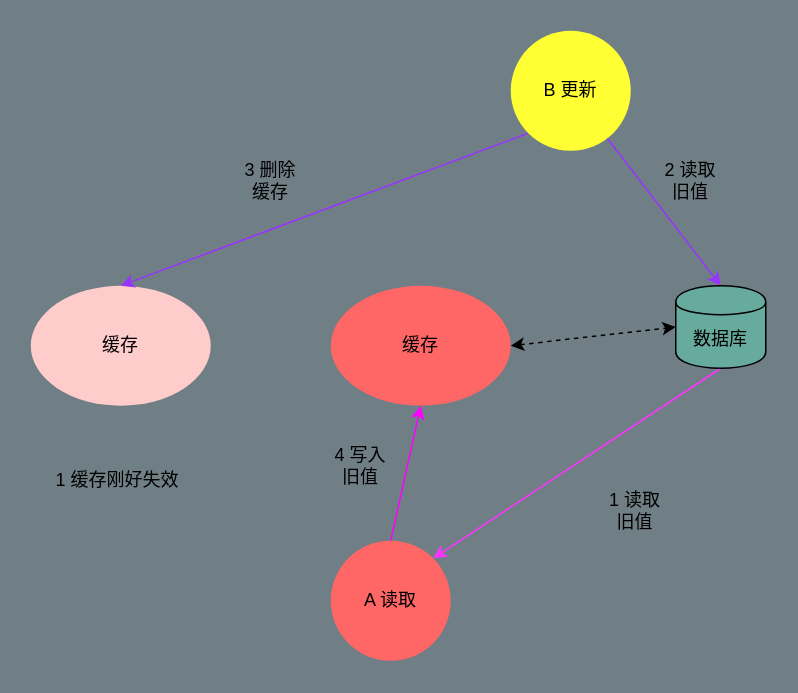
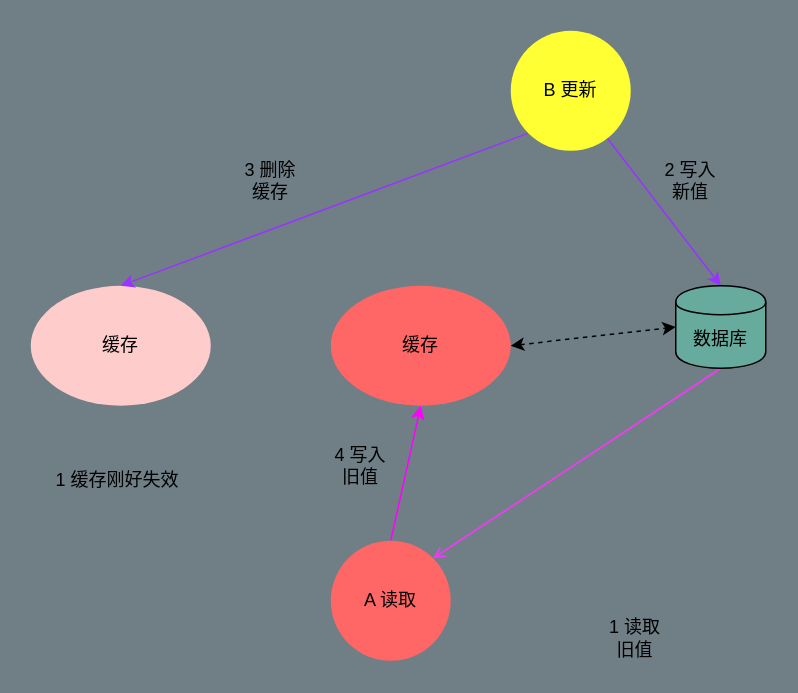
node "2 读取旧值": label "2 读取旧值" -> "2 写入新值"
node "1 读取旧值": moved (635, 511) -> (635, 638)
edge "数据库" -> "A 读取": arrowhead classic -> open
